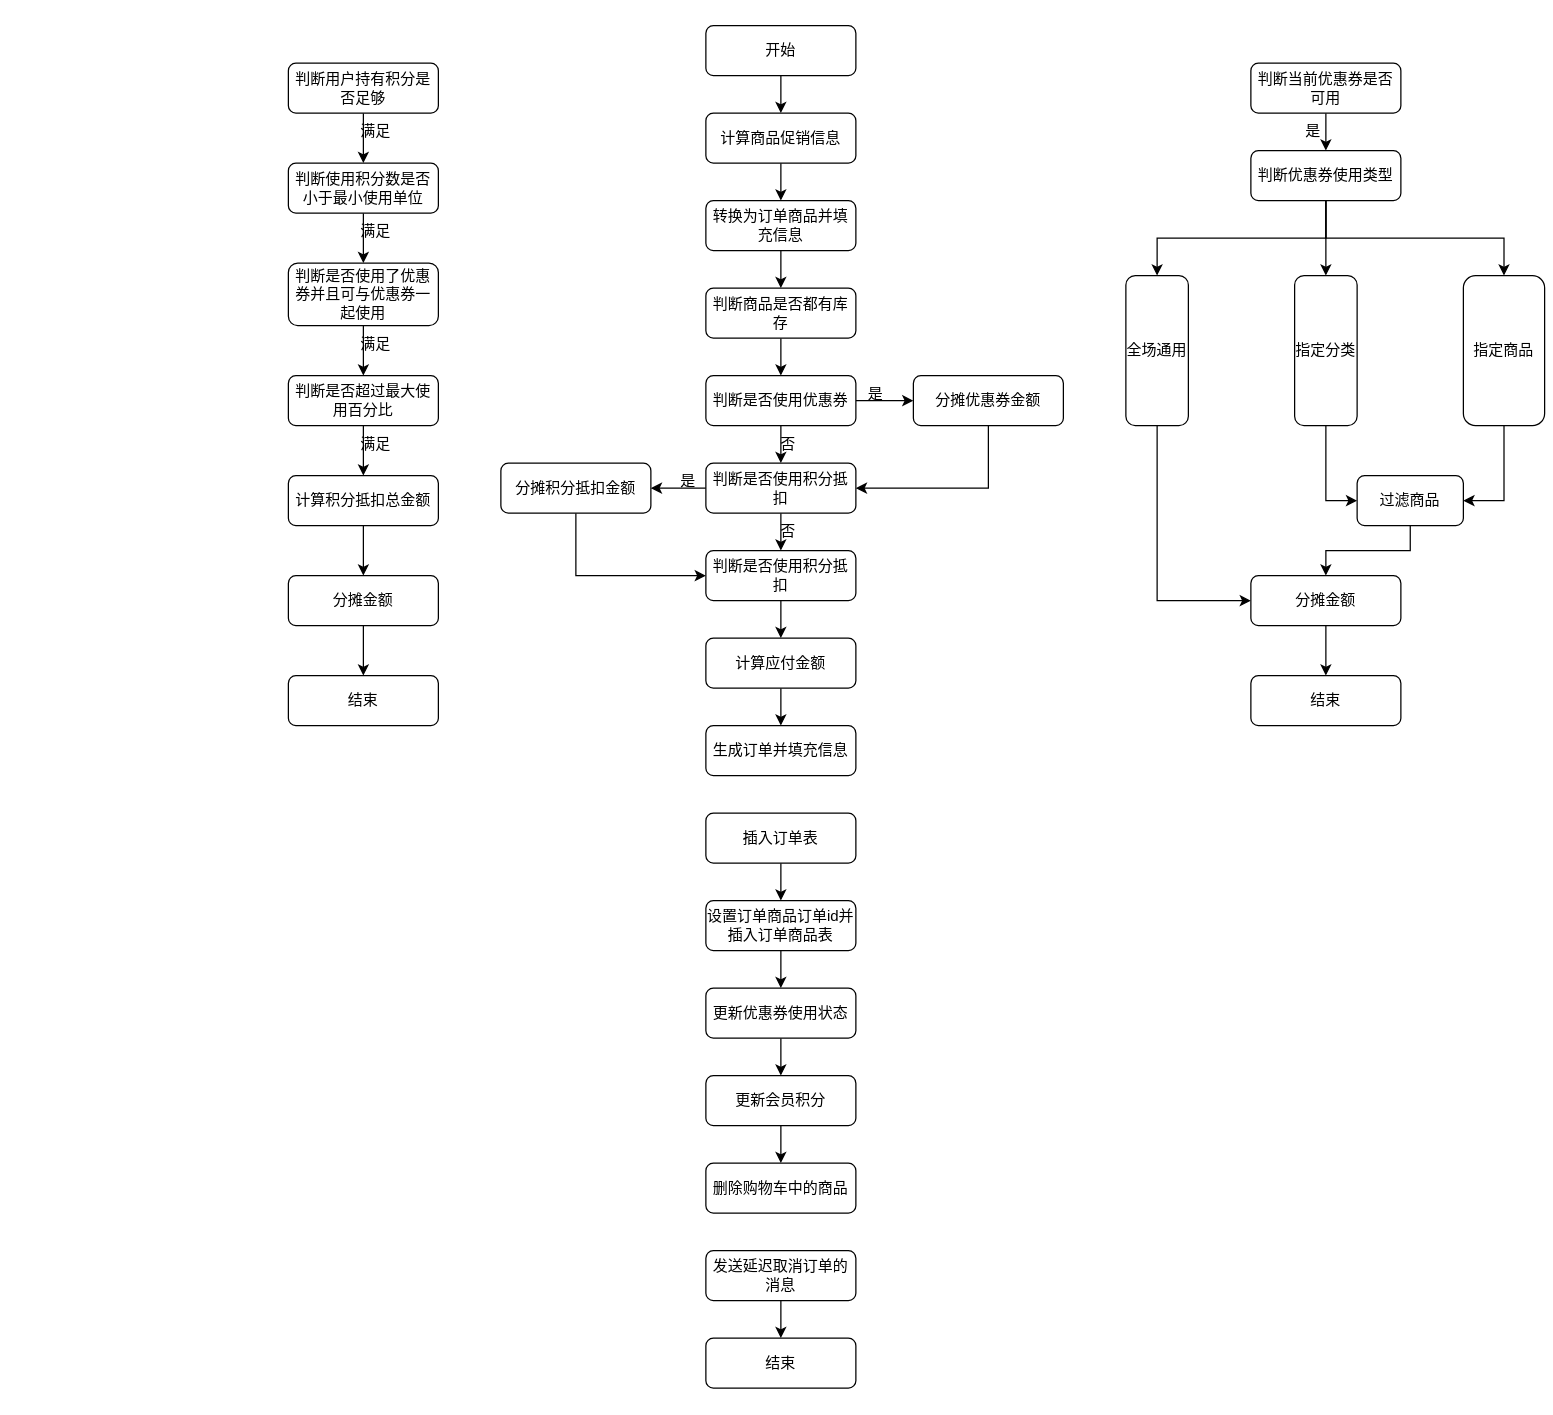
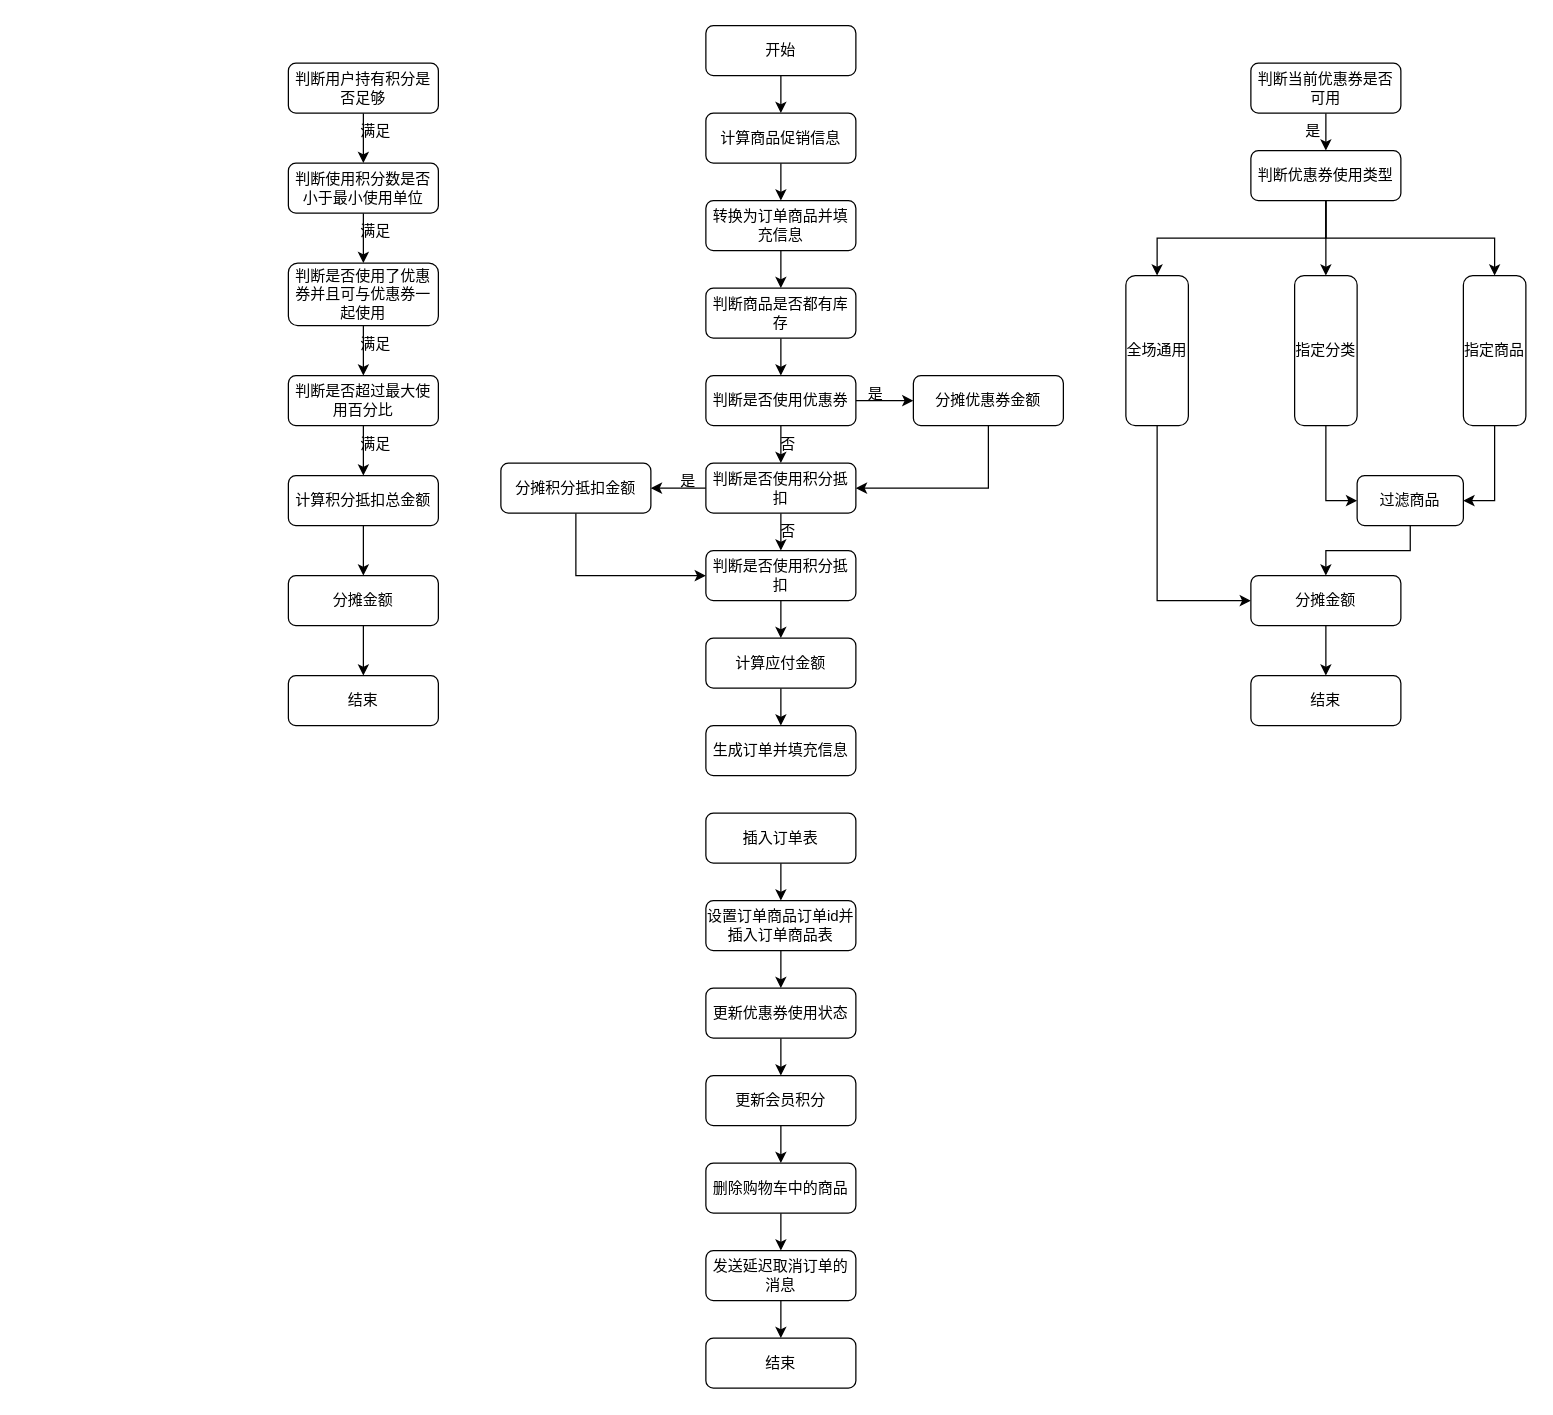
node "指定商品": size 81x150 -> 63x150
edge "删除购物车中的商品" -> "发送延迟取消订单的消息": added
